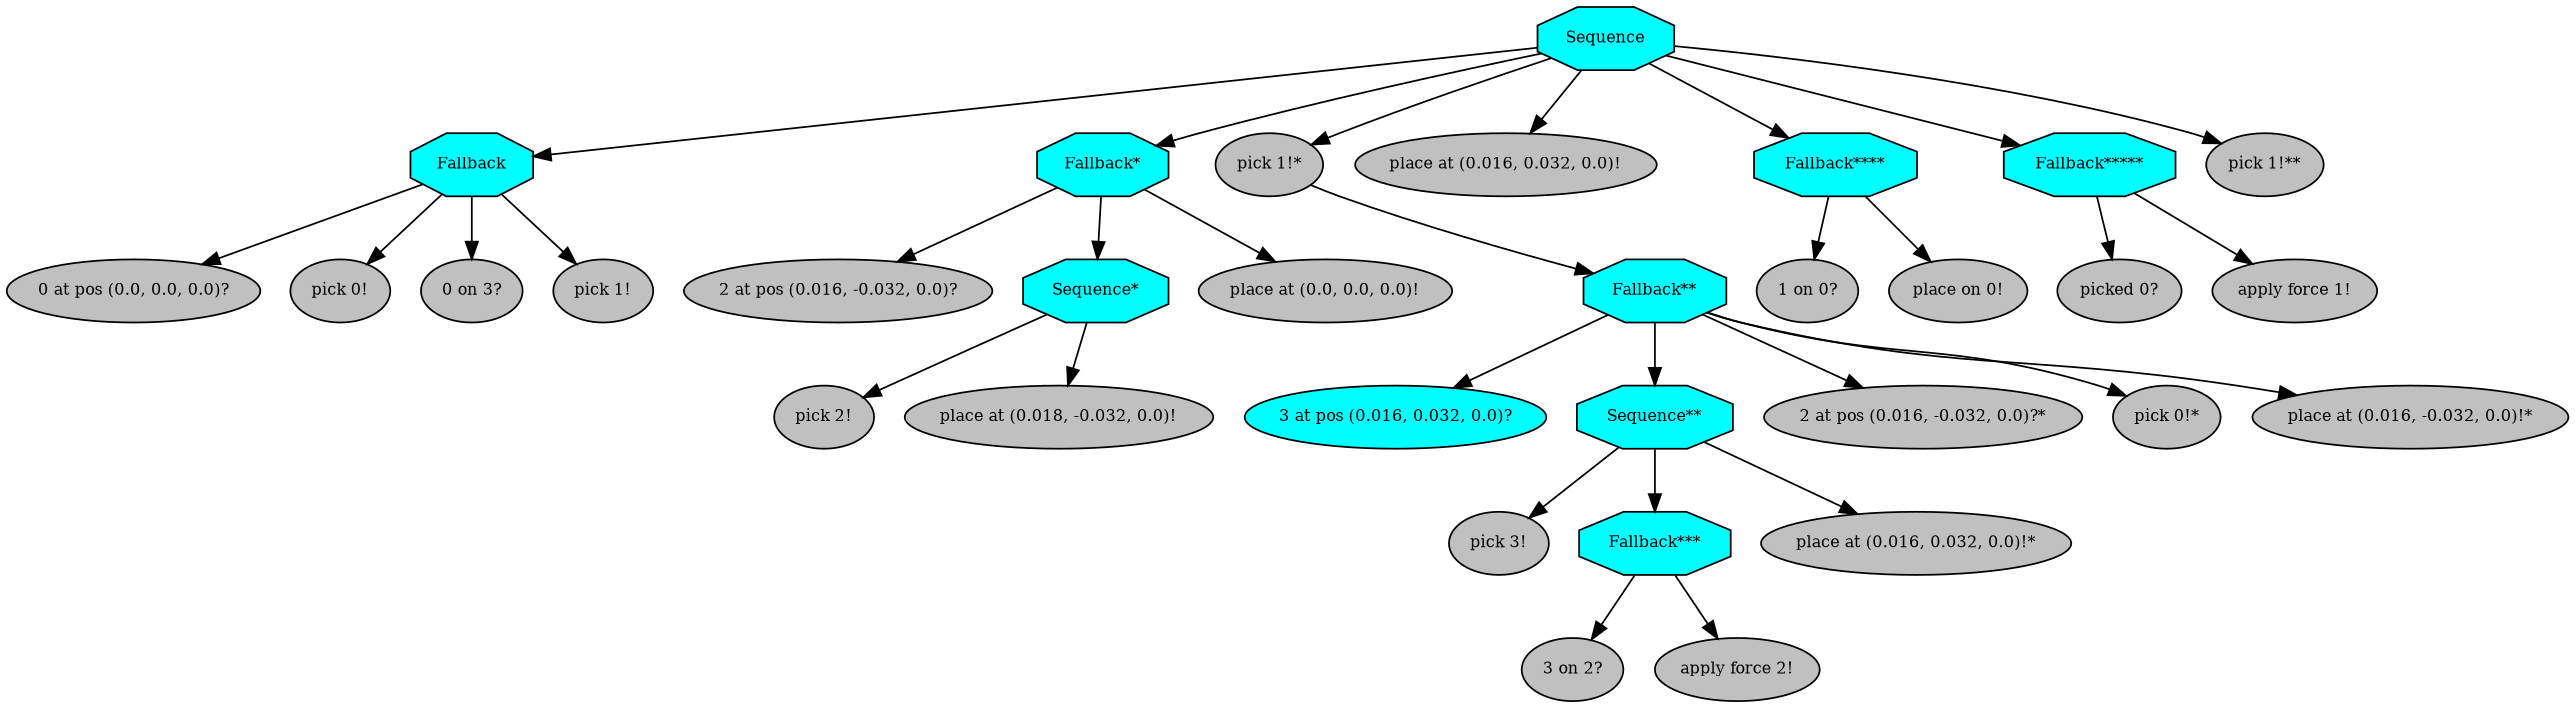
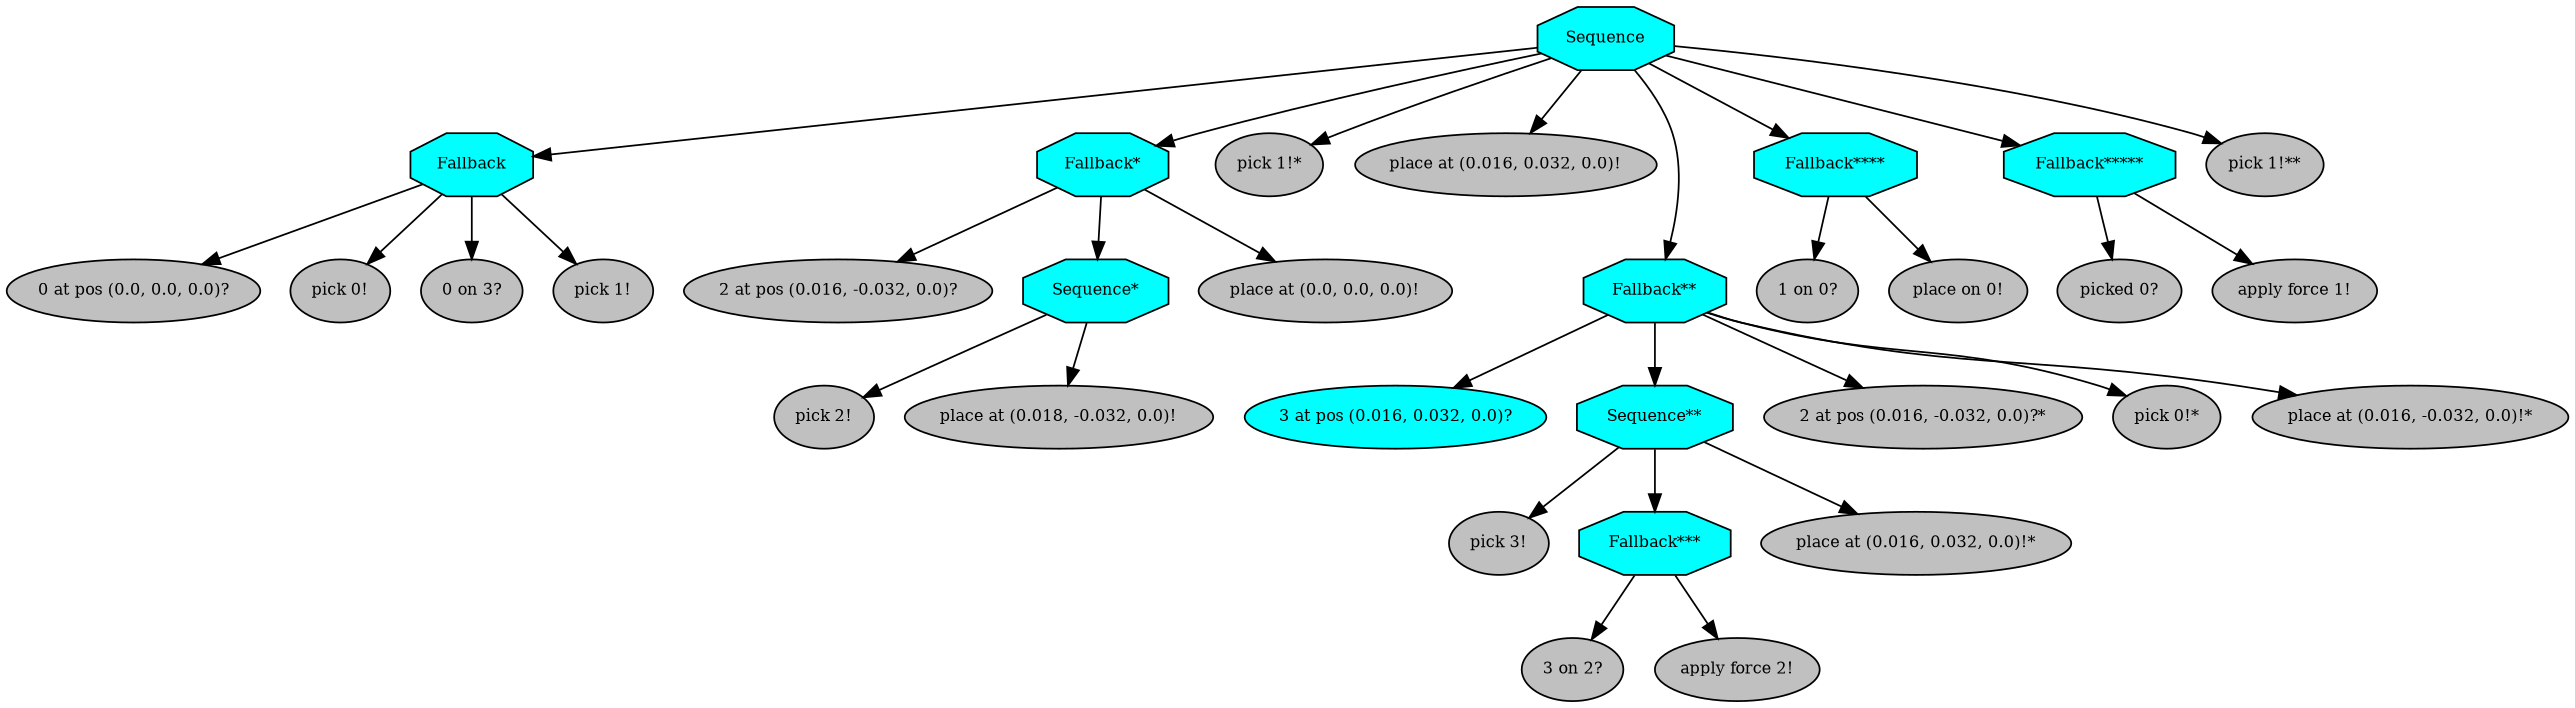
edge "pick 1!*" -> "Fallback**": now "Sequence" -> "Fallback**"
